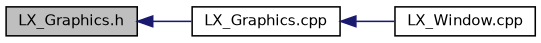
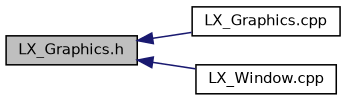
edge "LX_Window.cpp" -> "LX_Graphics.cpp": now "LX_Window.cpp" -> "LX_Graphics.h"
